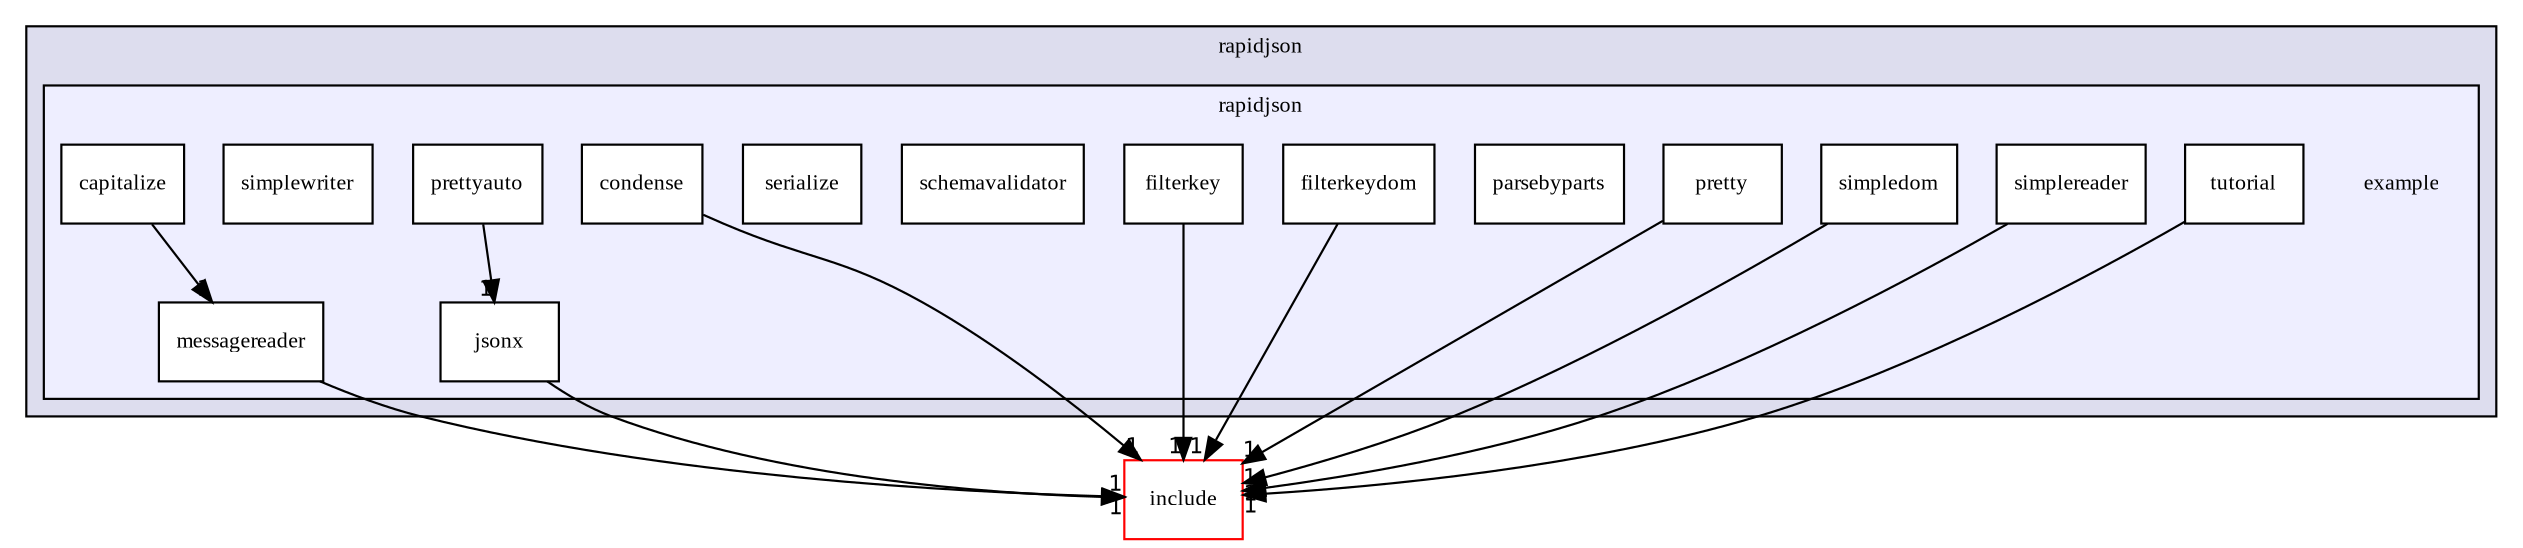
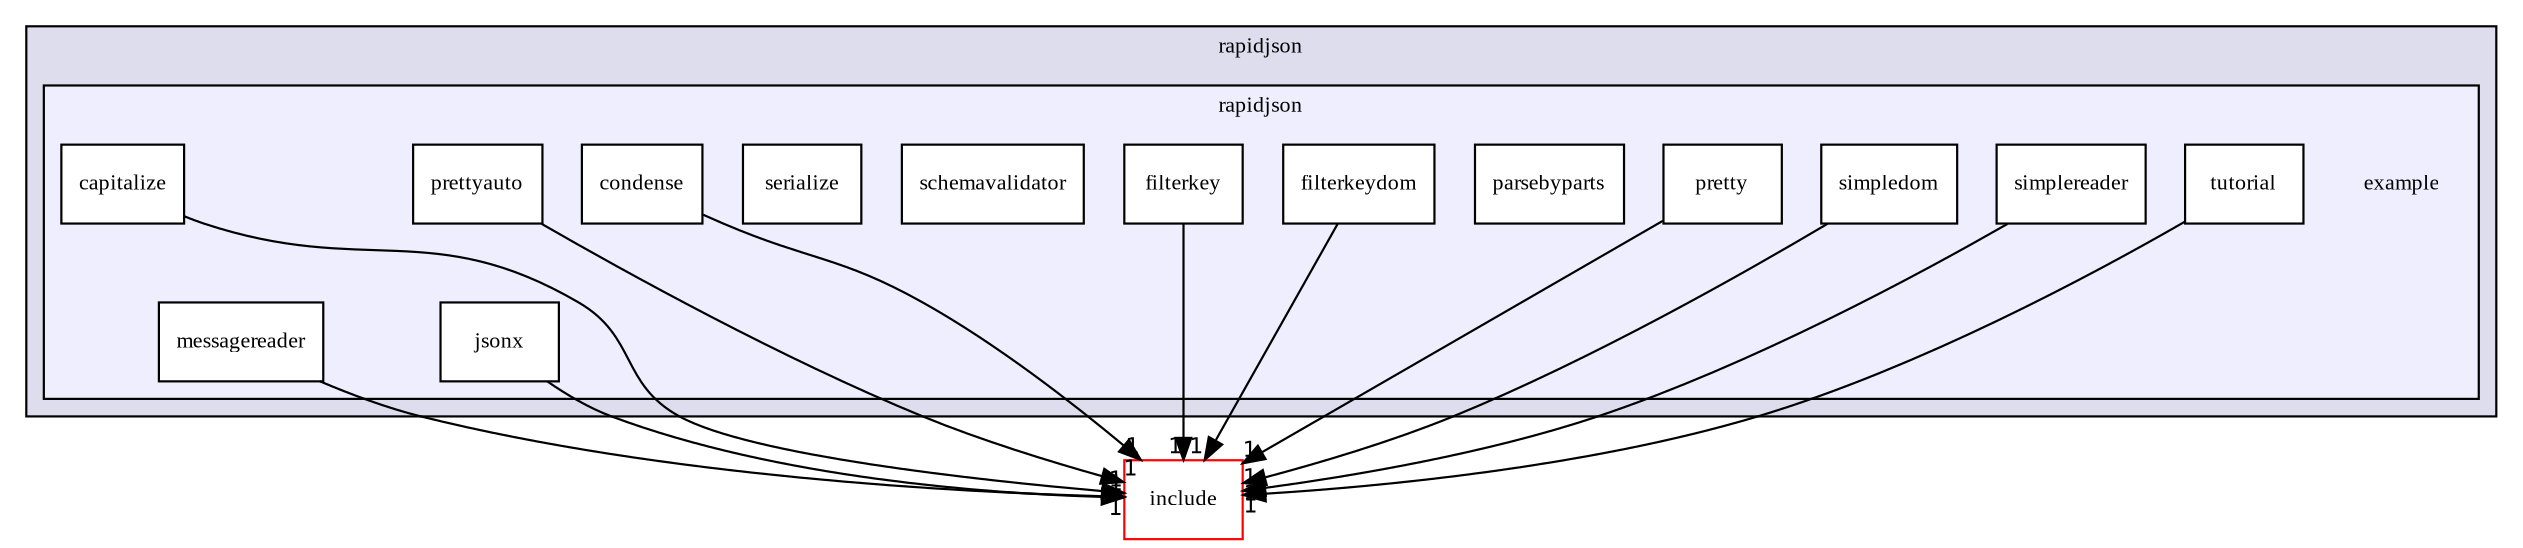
node "simplewriter": removed
edge "prettyauto" -> "jsonx": now "prettyauto" -> "include"
edge "capitalize" -> "messagereader": now "capitalize" -> "include"
